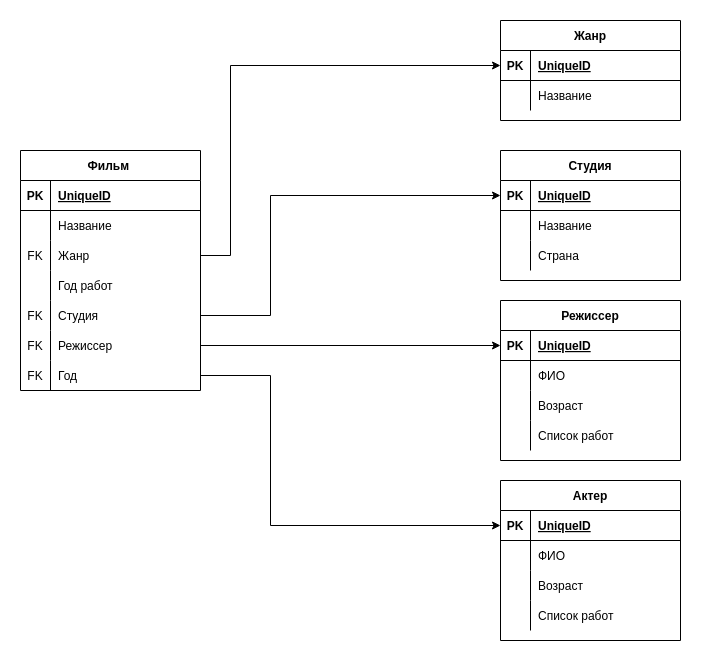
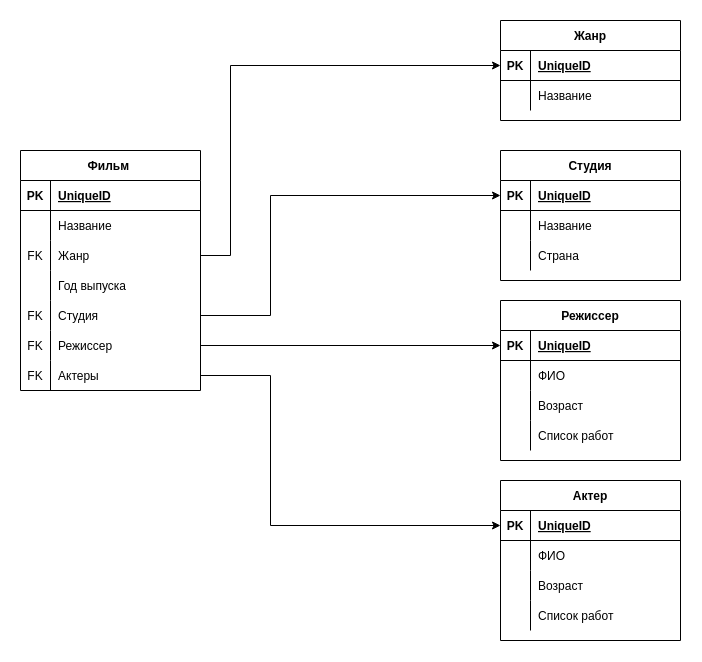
node "Год работ": label "Год работ" -> "Год выпуска"
node "Год": label "Год" -> "Актеры"
